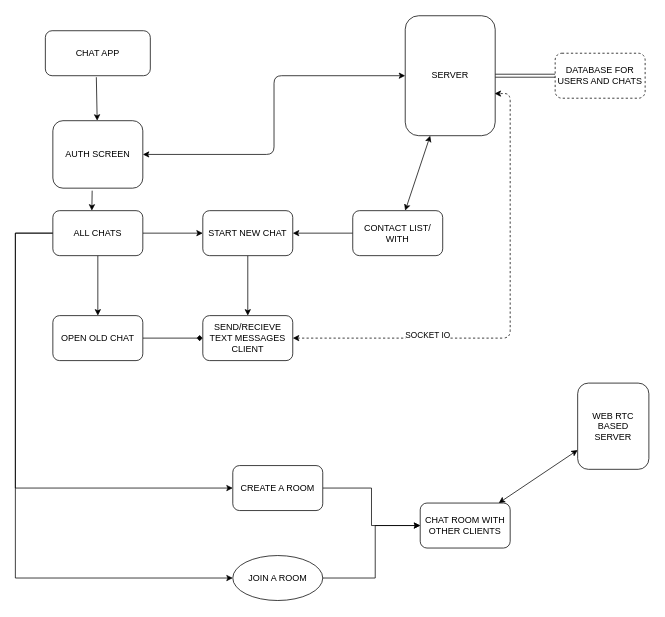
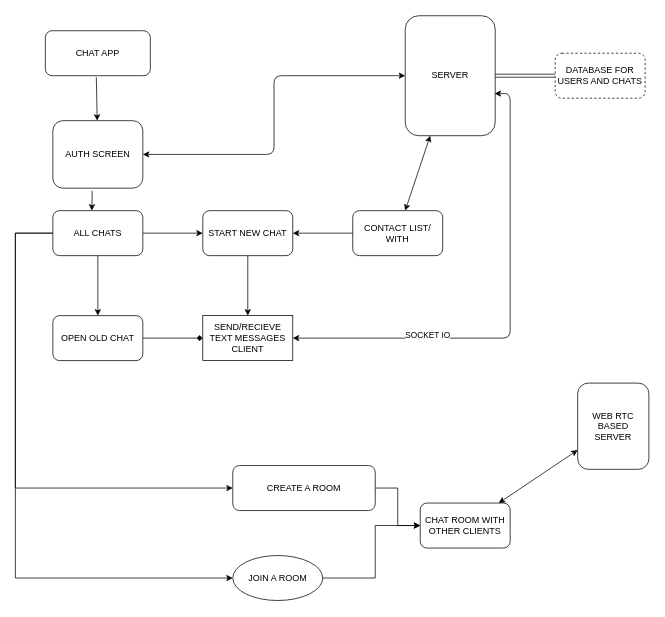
edge "SERVER" -- "SEND/RECIEVE TEXT MESSAGES CLIENT": style dashed -> solid
node "SEND/RECIEVE TEXT MESSAGES CLIENT": shape rounded rectangle -> rectangle
node "CREATE A ROOM": size 90x45 -> 143x45
